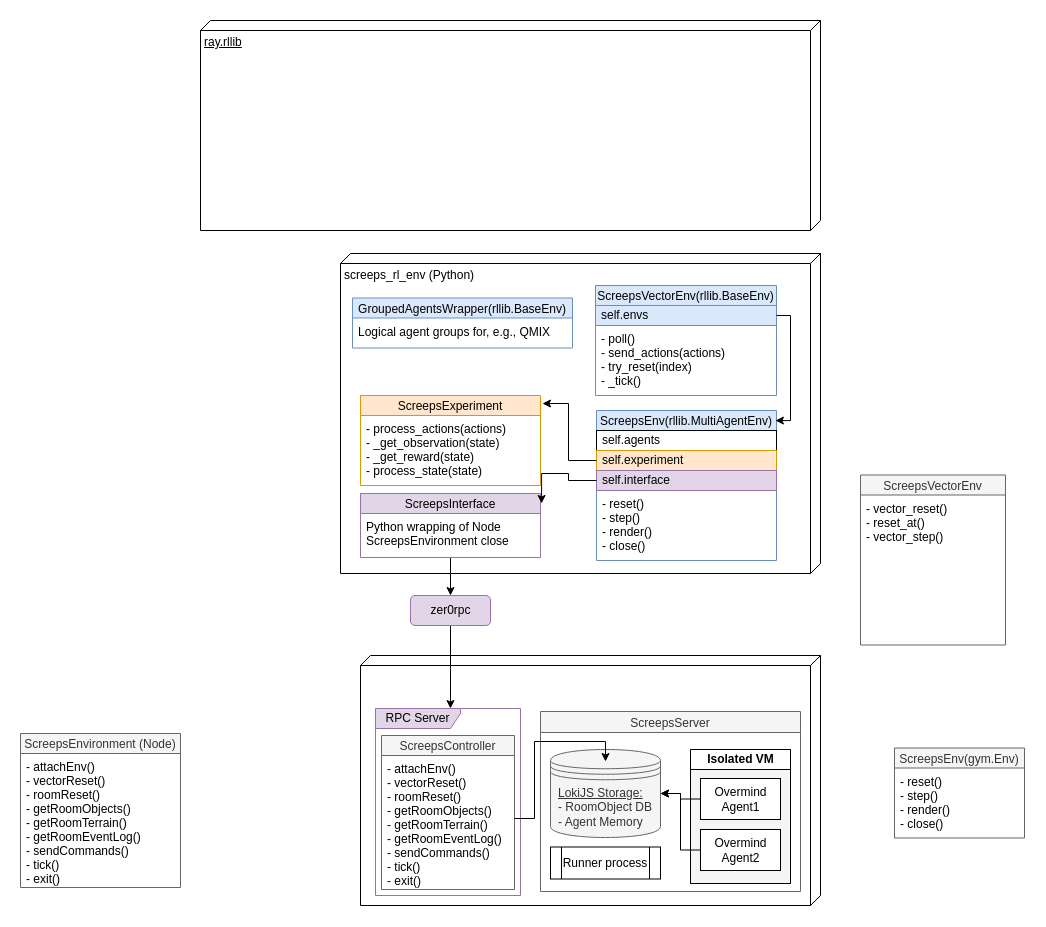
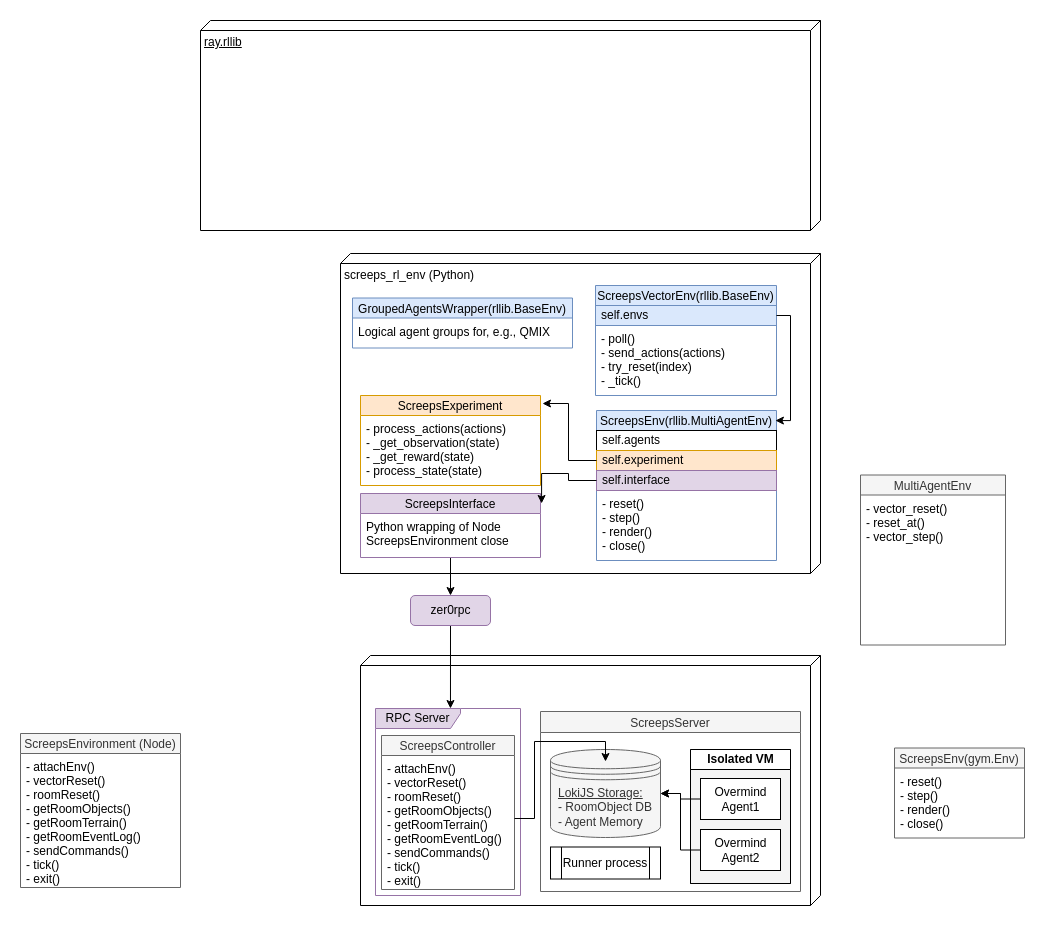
node "ScreepsVectorEnv": label "ScreepsVectorEnv" -> "MultiAgentEnv"
